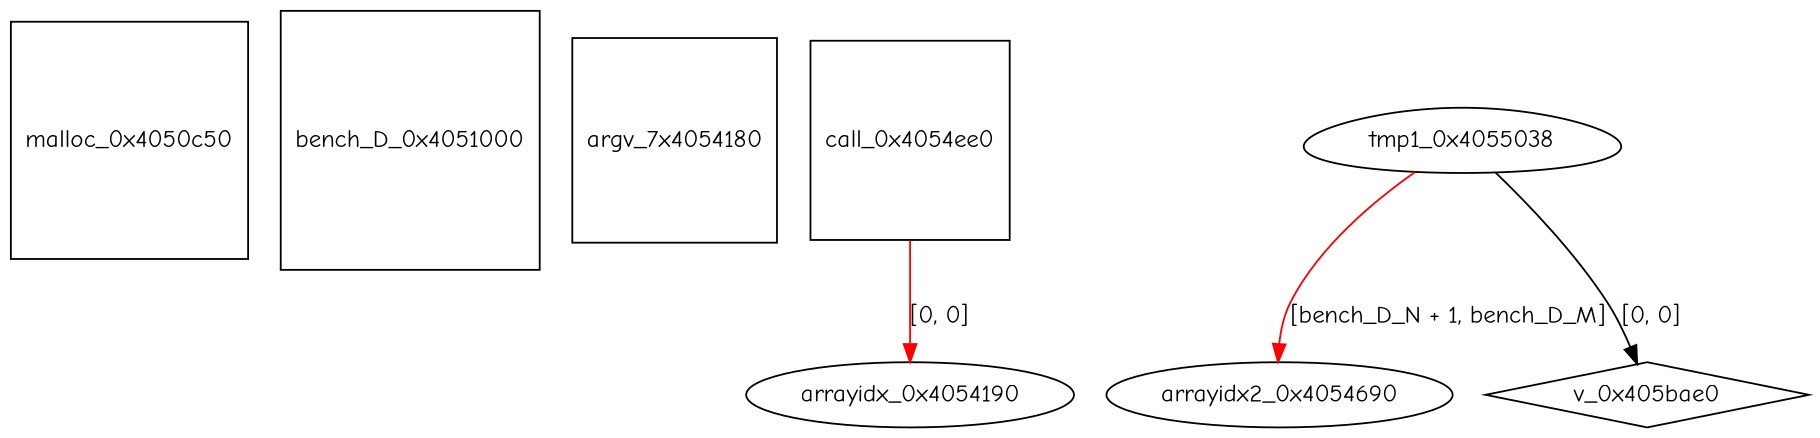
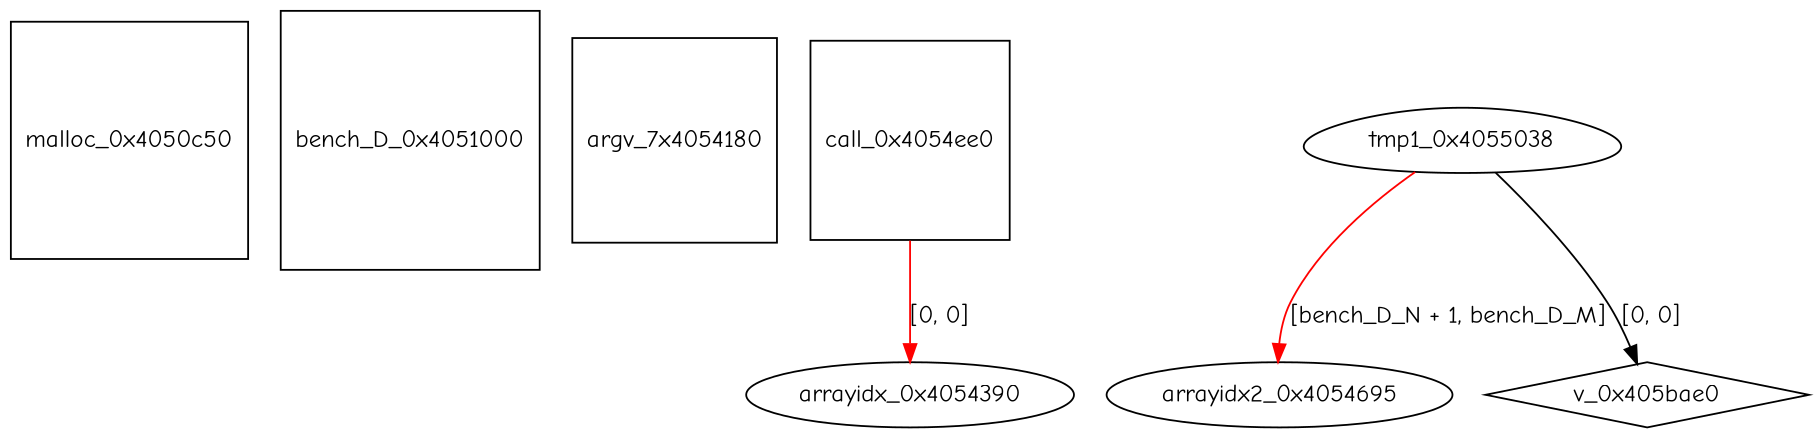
node "arrayidx_0x4054190": label "arrayidx_0x4054190" -> "arrayidx_0x4054390"
node "arrayidx2_0x4054690": label "arrayidx2_0x4054690" -> "arrayidx2_0x4054695"
